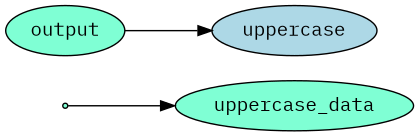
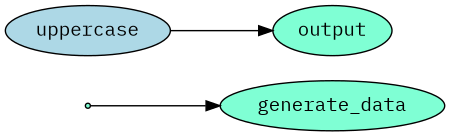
edge "output" -> "uppercase": reversed
node "uppercase_data": label "uppercase_data" -> "generate_data"
